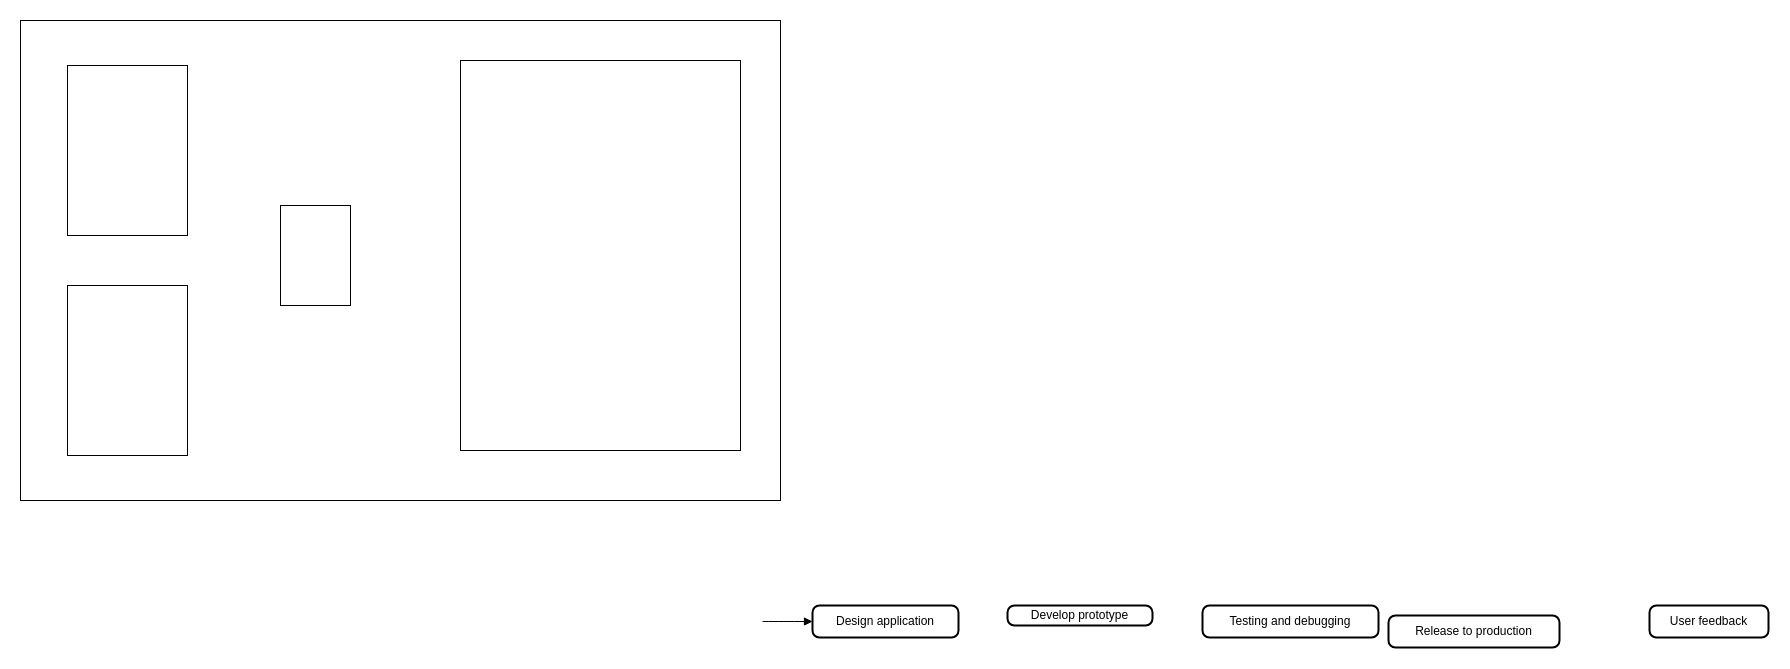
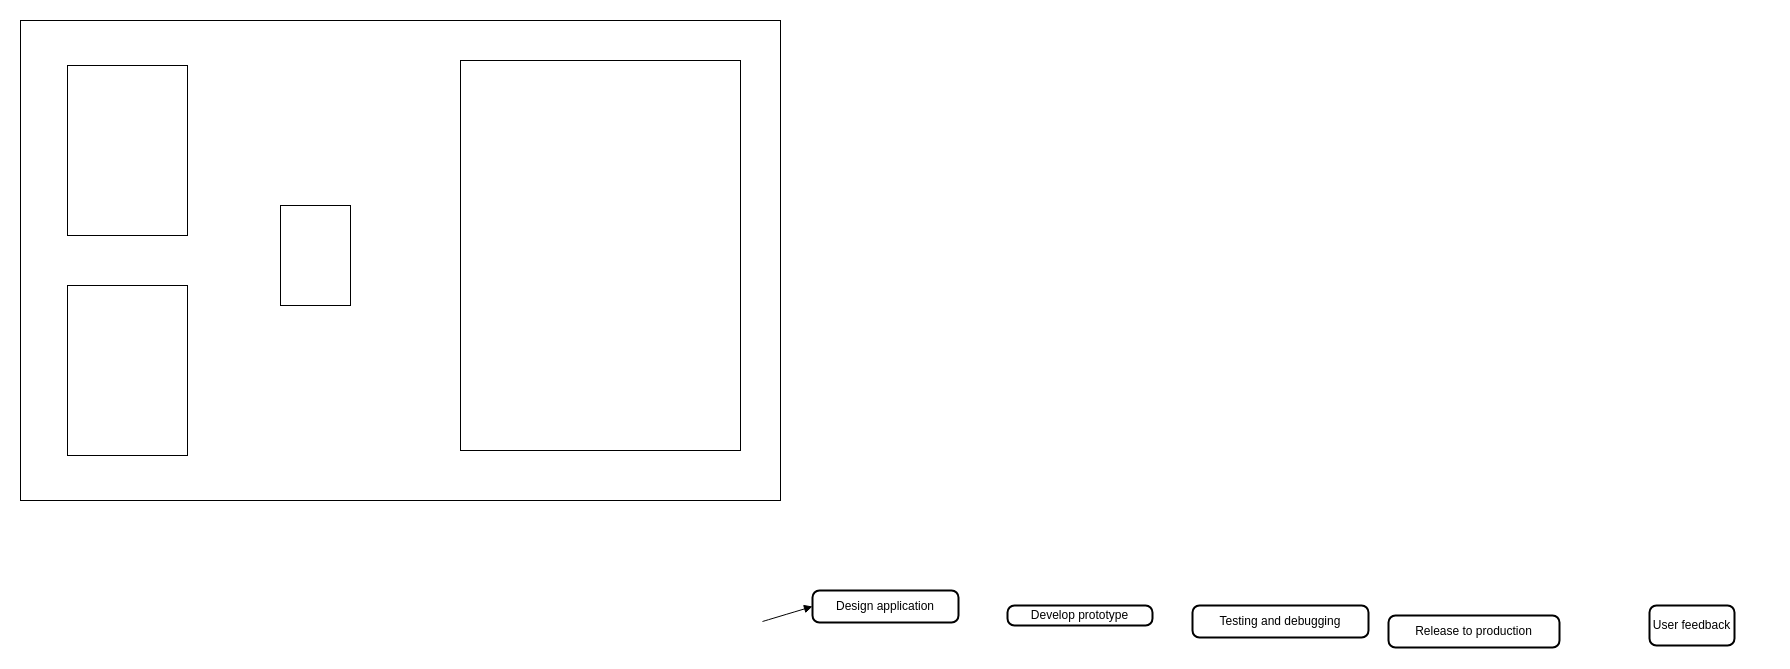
node "Design application": moved (886, 622) -> (886, 607)
node "Testing and debugging": moved (1291, 622) -> (1281, 622)
node "User feedback": size 119x32 -> 85x40
